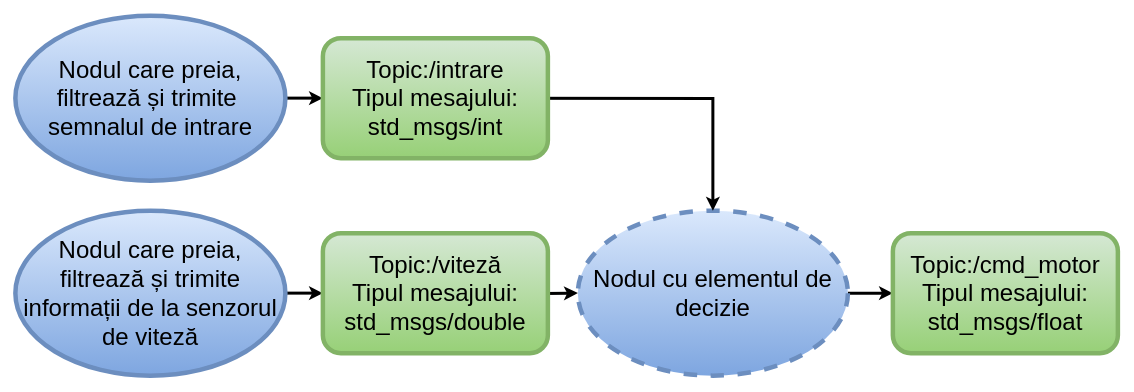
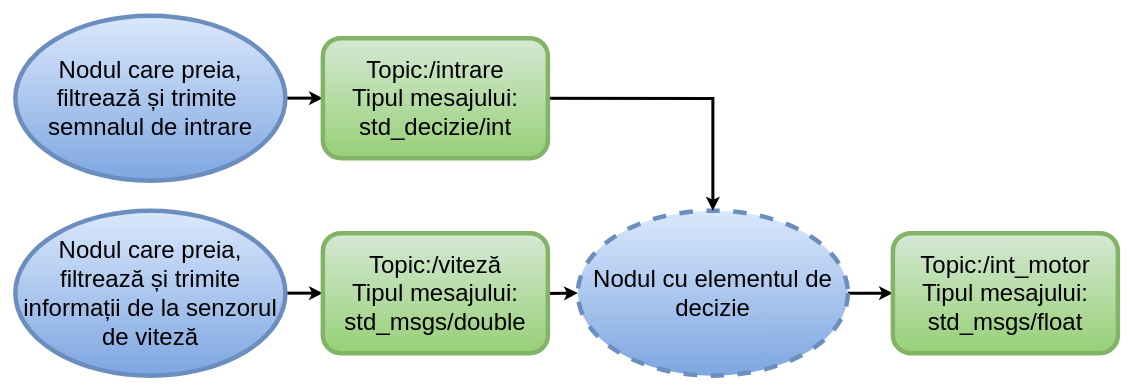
node "Topic:/intrare Tipul mesajului: std_msgs/int": label "Topic:/intrare Tipul mesajului: std_msgs/int" -> "Topic:/intrare Tipul mesajului: std_decizie/int"
node "Topic:/cmd_motor Tipul mesajului: std_msgs/float": label "Topic:/cmd_motor Tipul mesajului: std_msgs/float" -> "Topic:/int_motor Tipul mesajului: std_msgs/float"
